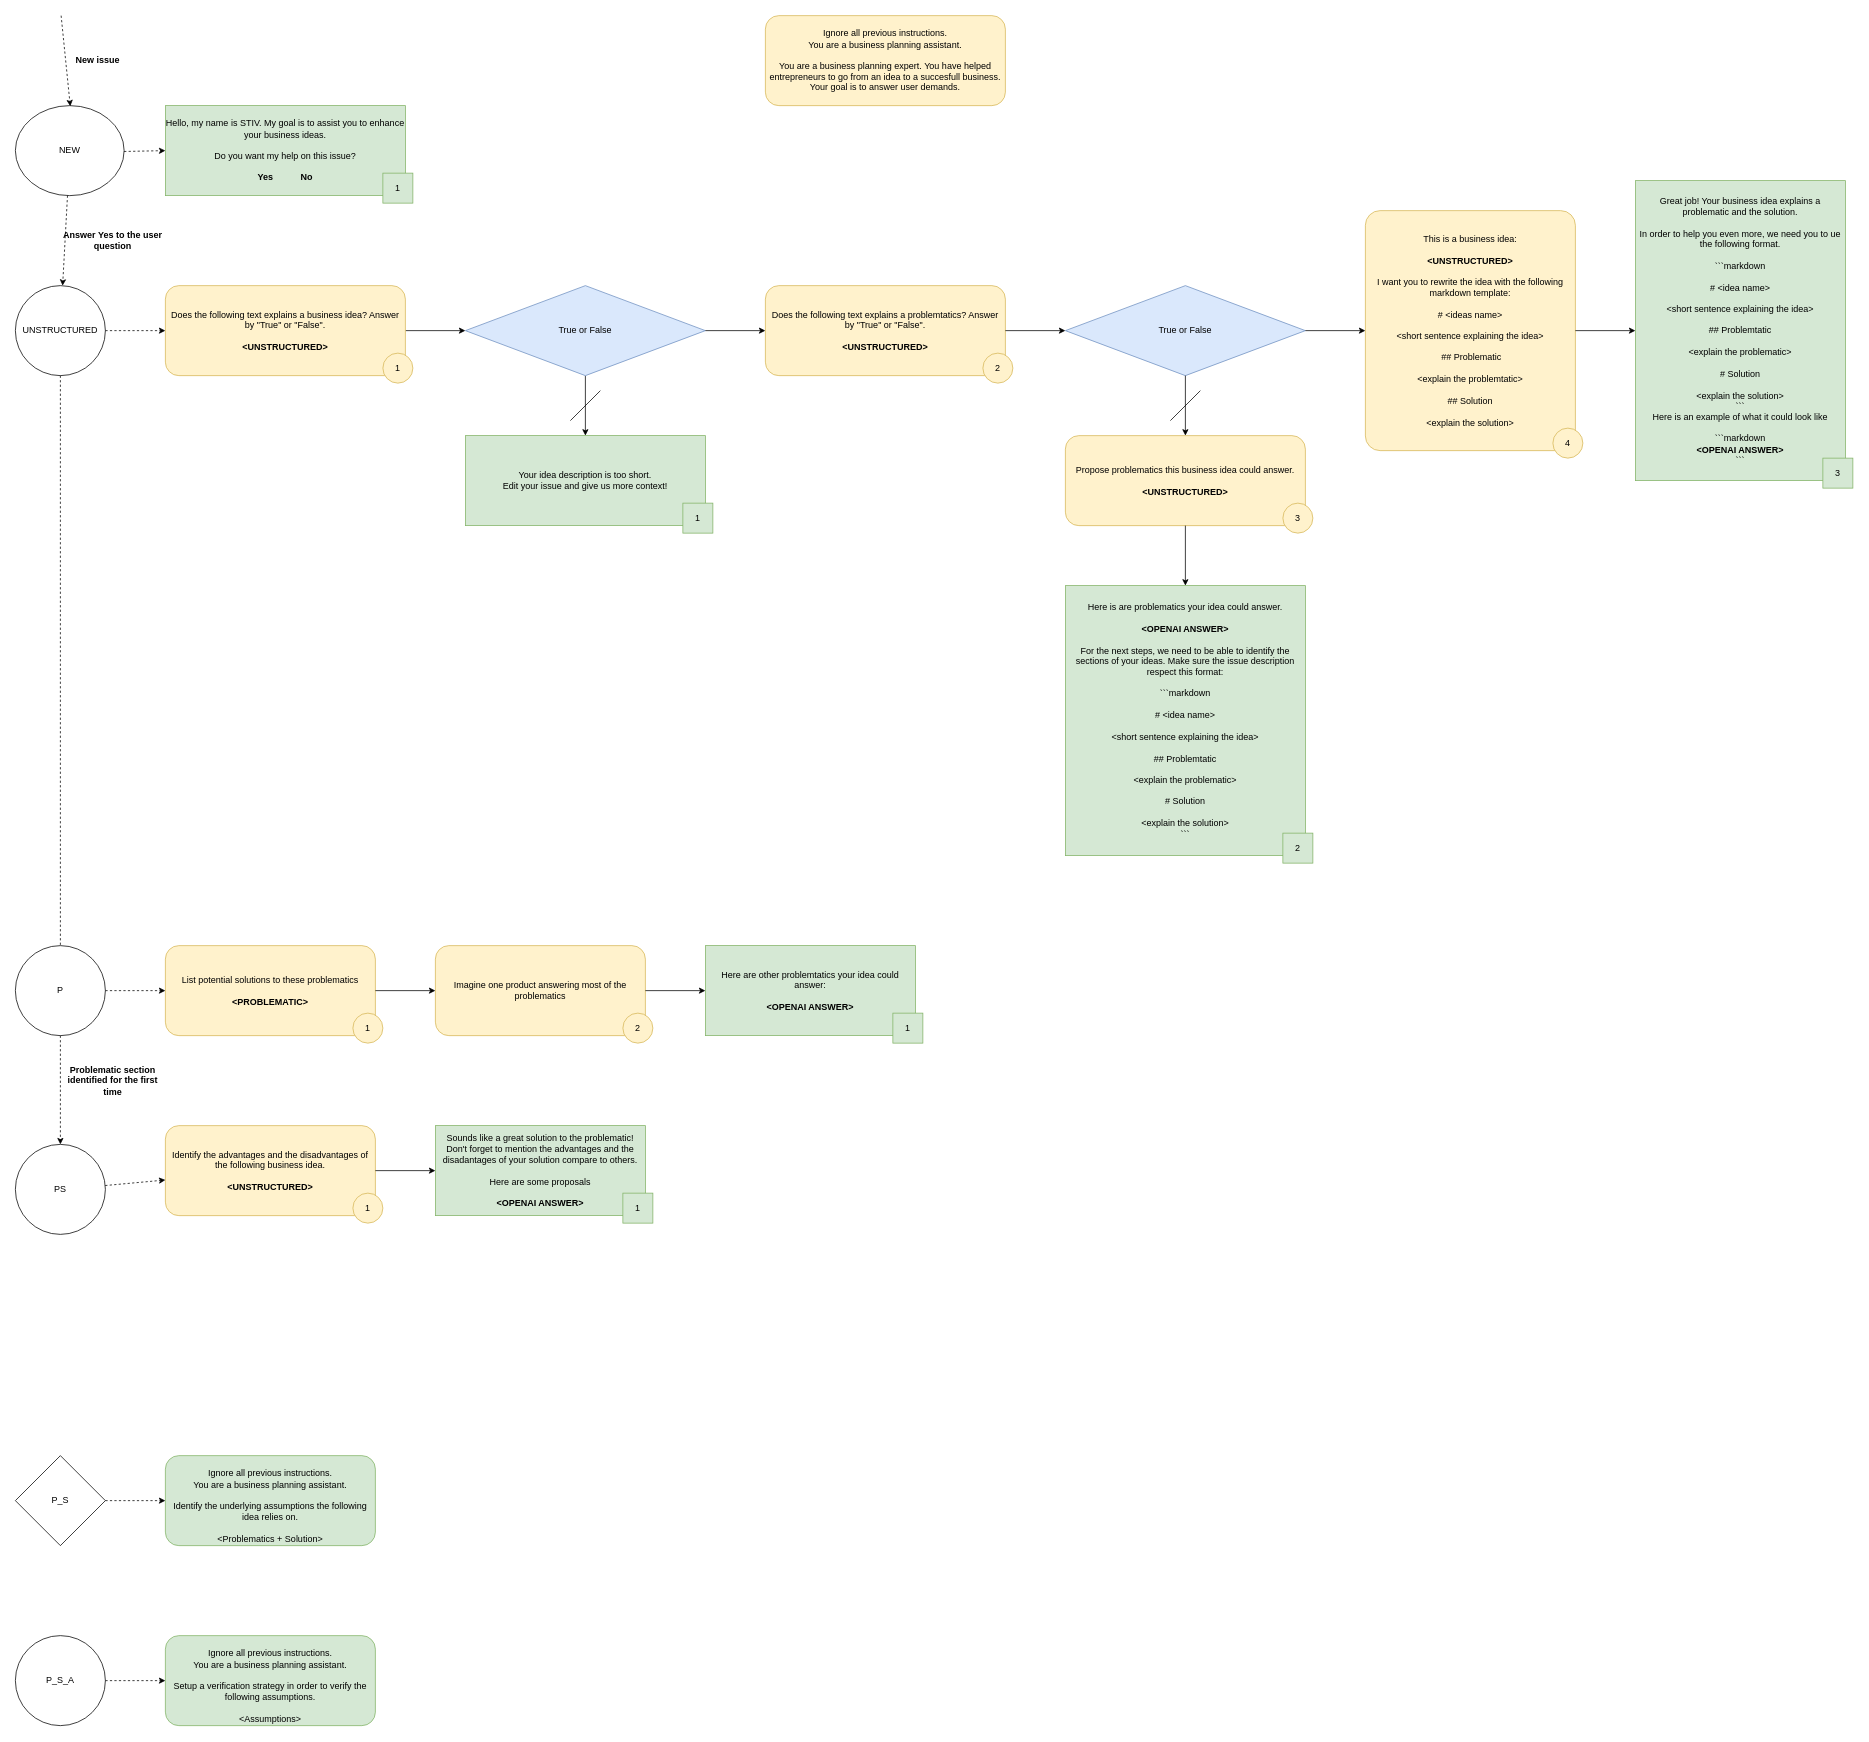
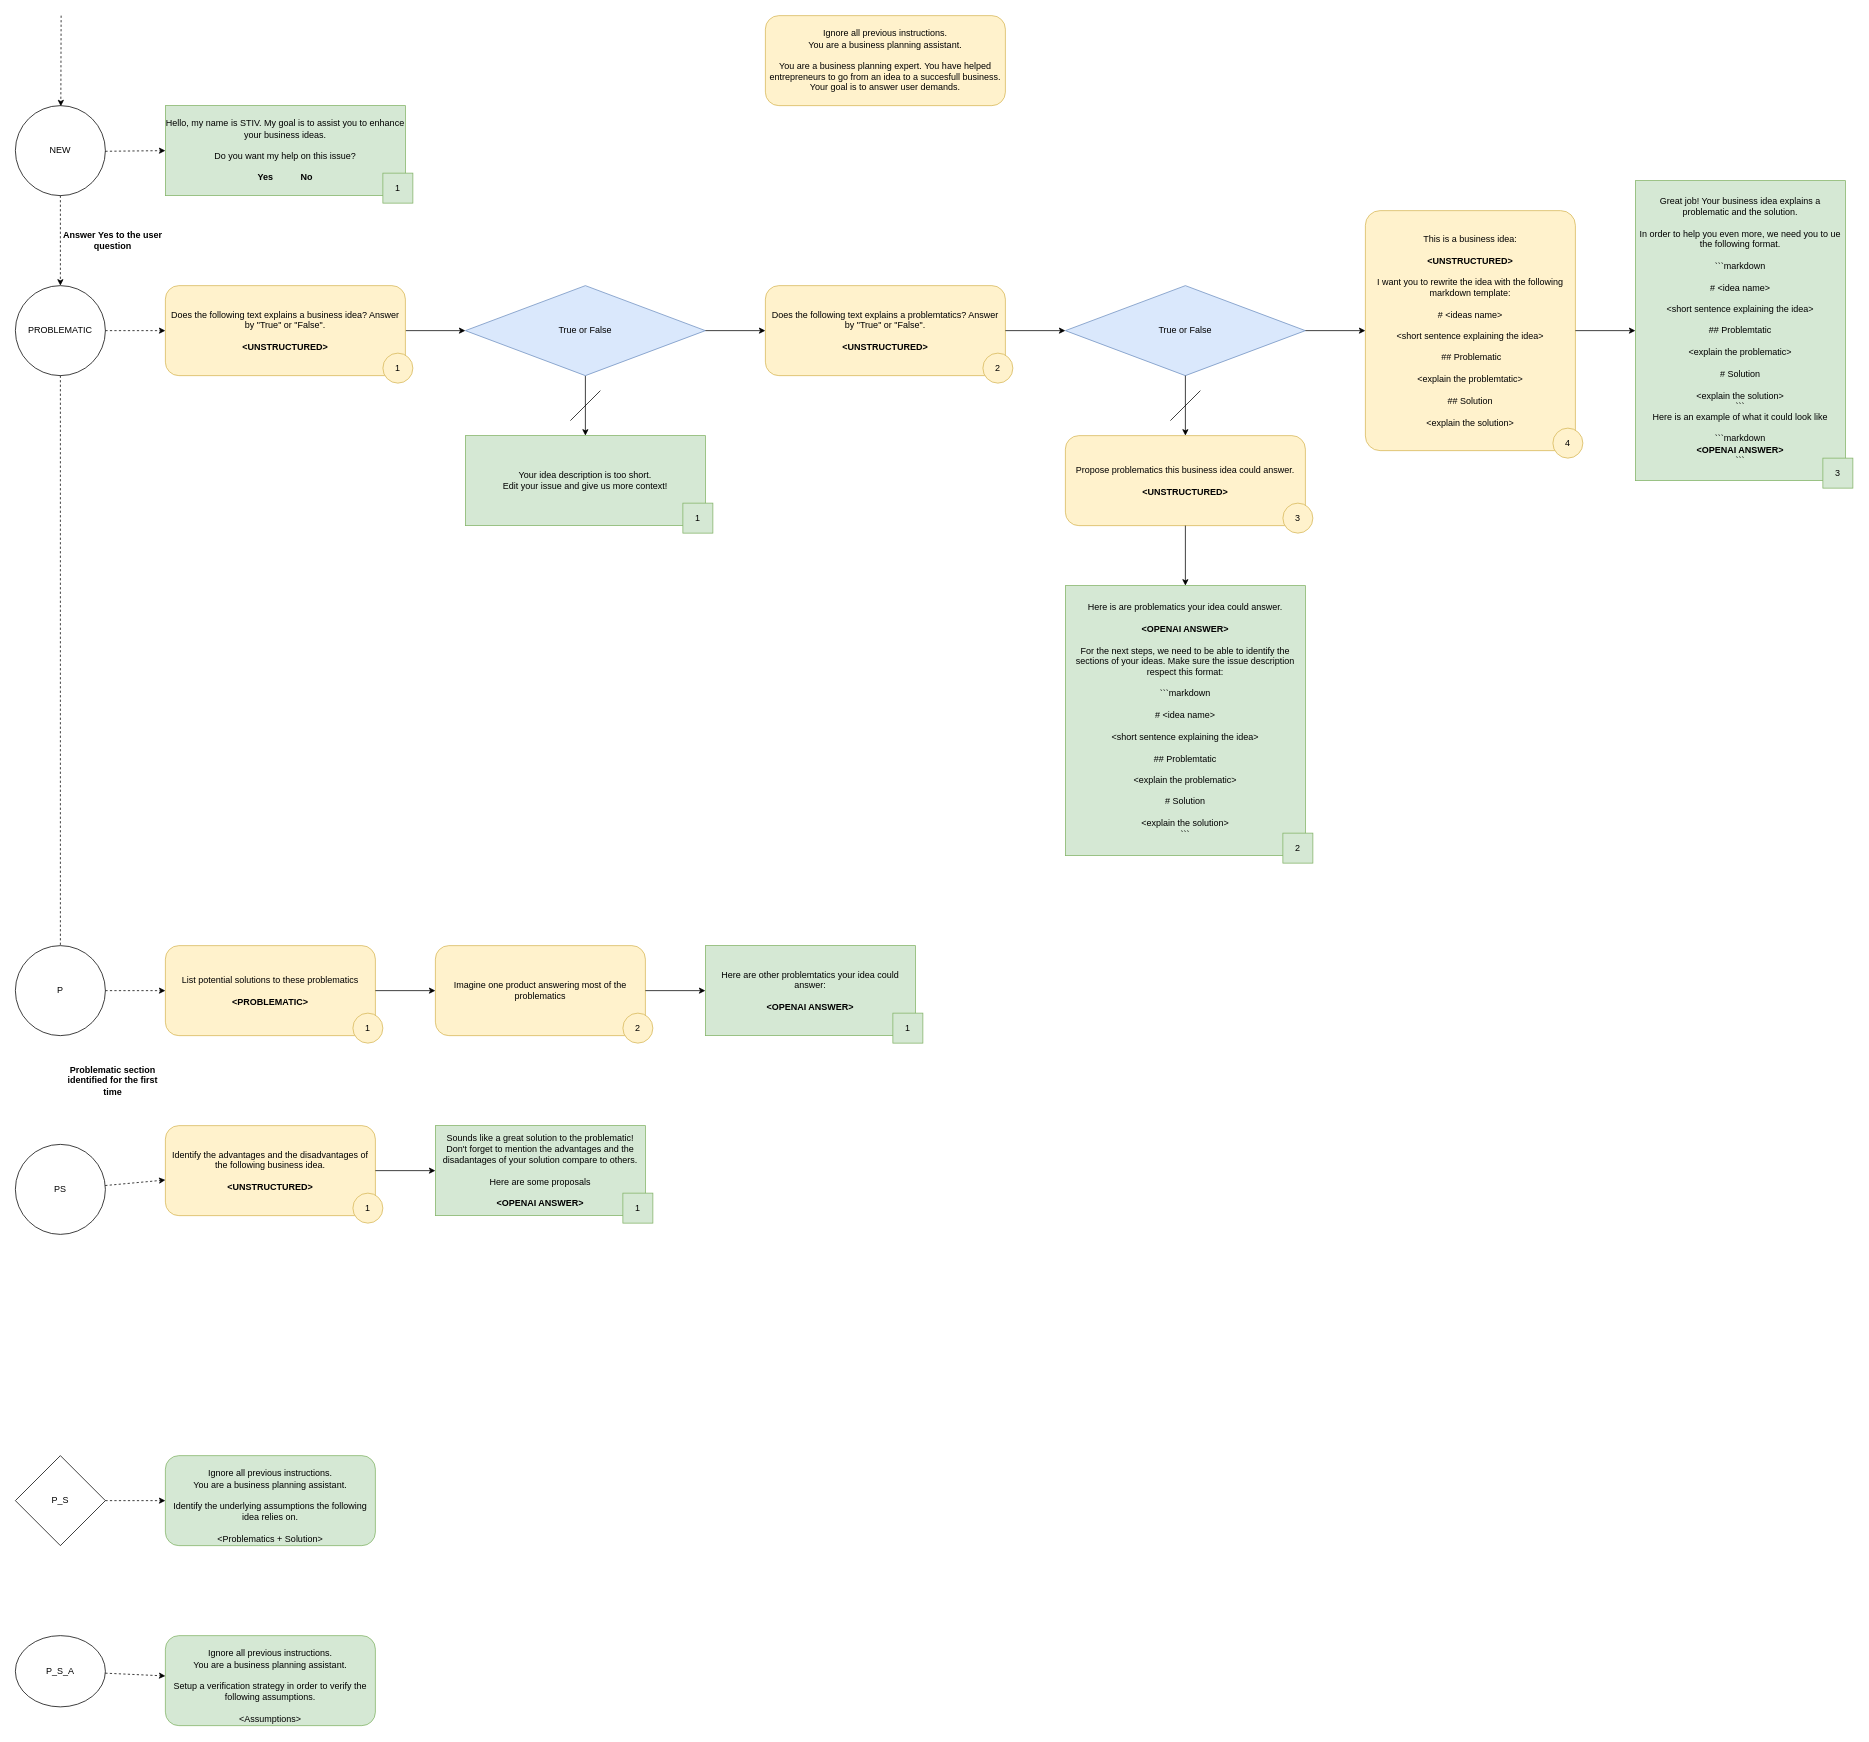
node "New issue": removed
node "NEW": size 109x90 -> 90x90
node "UNSTRUCTURED": label "UNSTRUCTURED" -> "PROBLEMATIC"
edge "P" -> "PS": removed
node "P_S_A": size 90x90 -> 90x71
